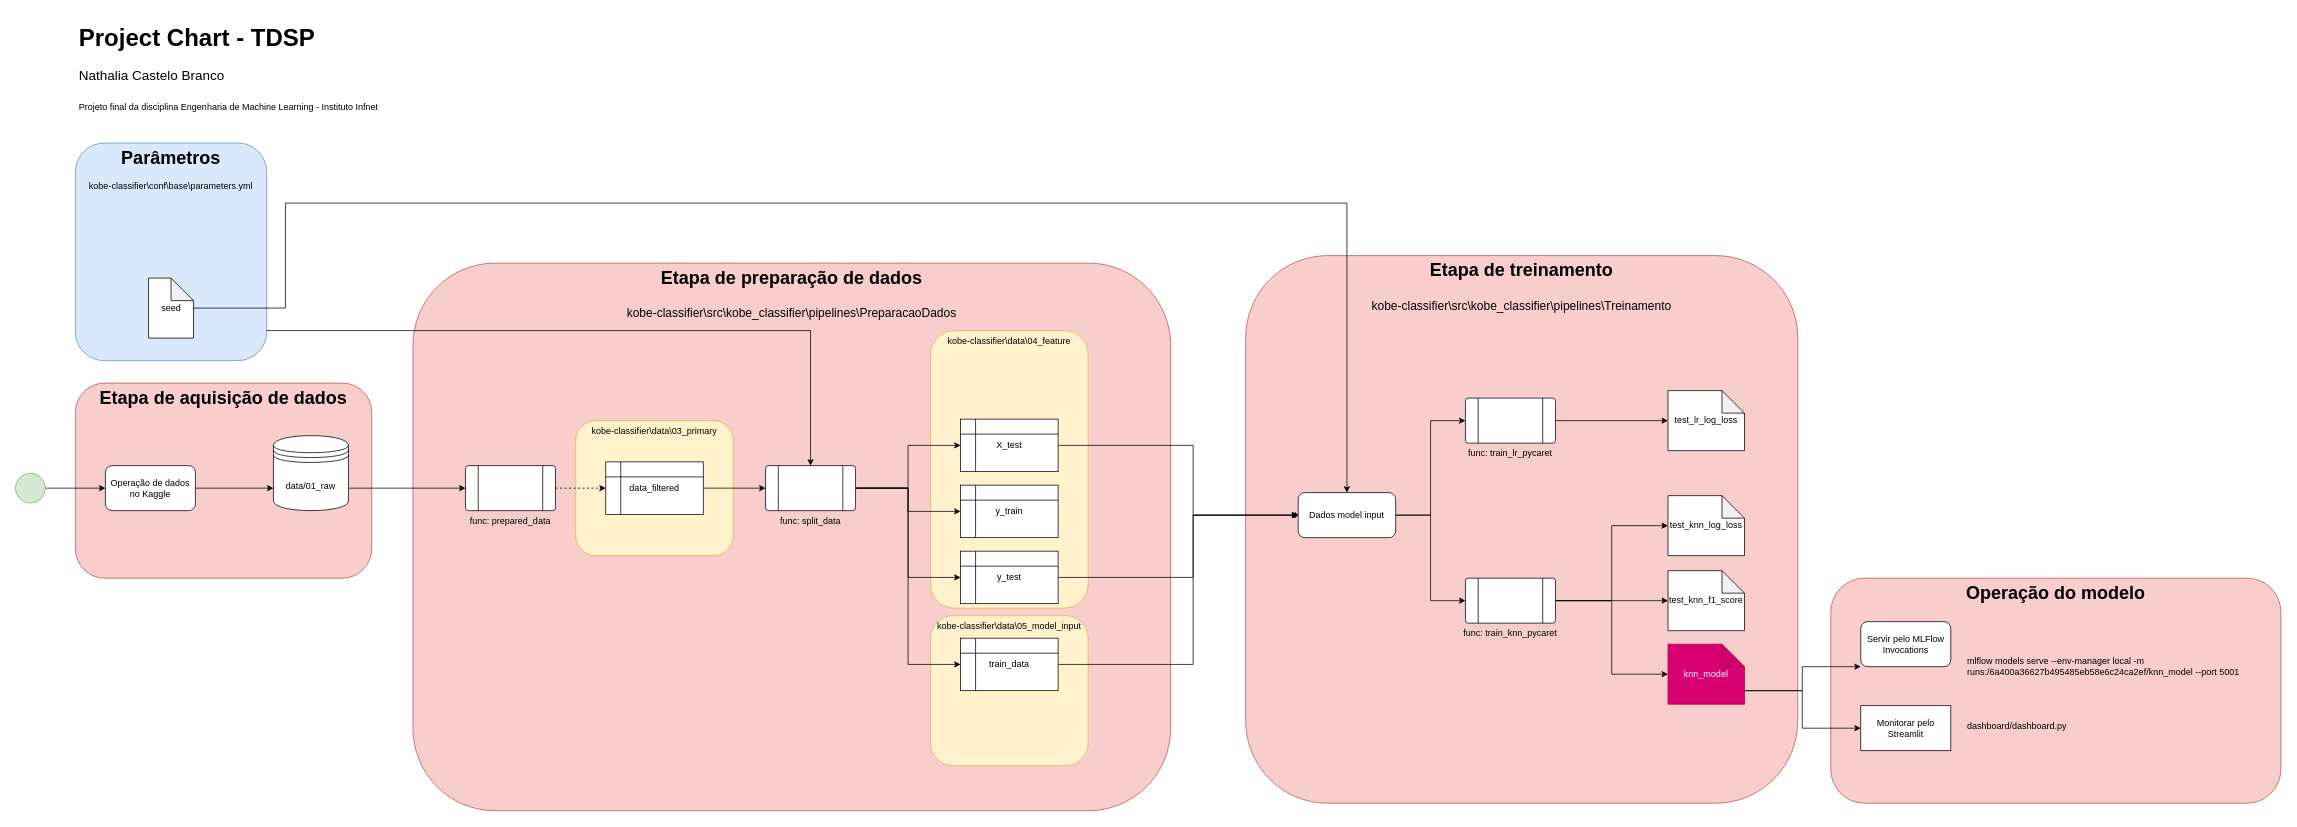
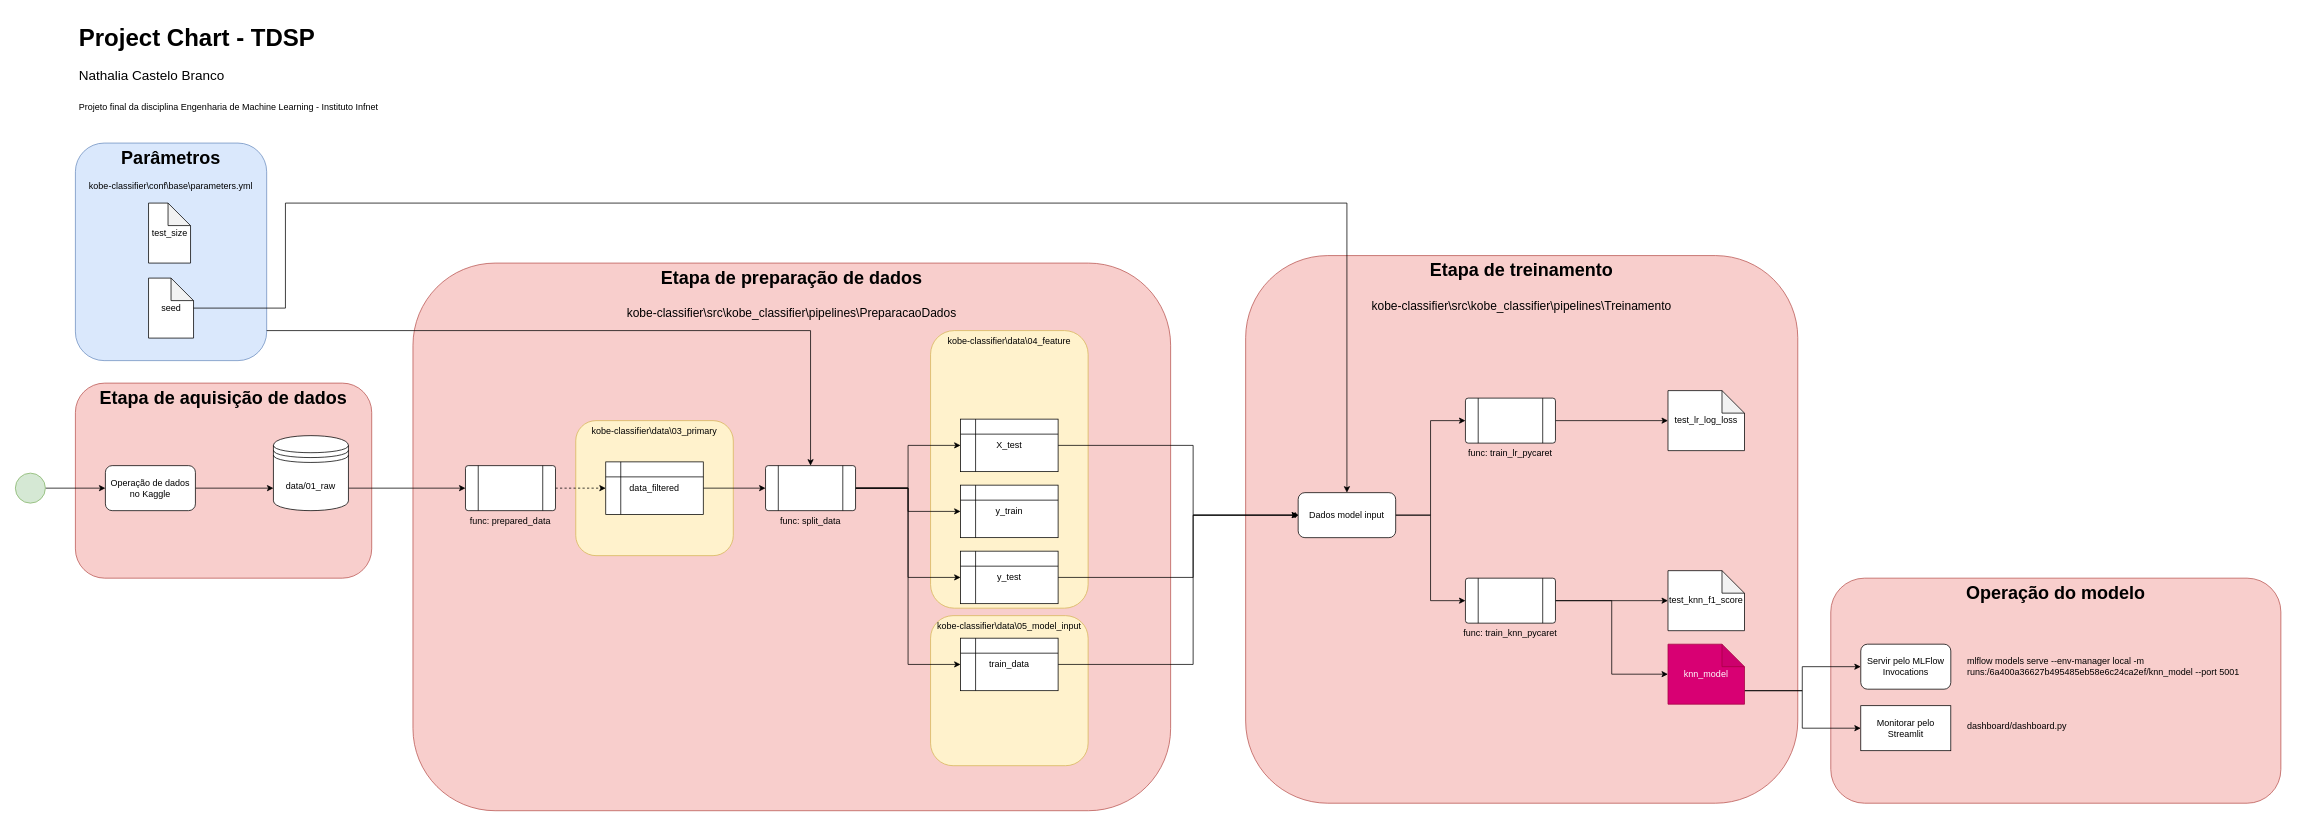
node "test_size": added
node "test_knn_log_loss": removed
edge "func: train_knn_pycaret" -> "test_knn_log_loss": removed
node "Servir pelo MLFlow Invocations": moved (1905, 644) -> (1905, 666)
